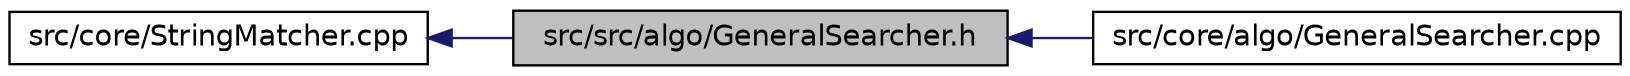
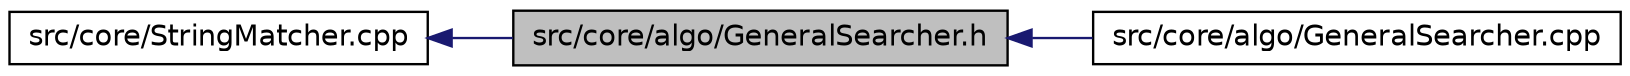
node "src/src/algo/GeneralSearcher.h": label "src/src/algo/GeneralSearcher.h" -> "src/core/algo/GeneralSearcher.h"
